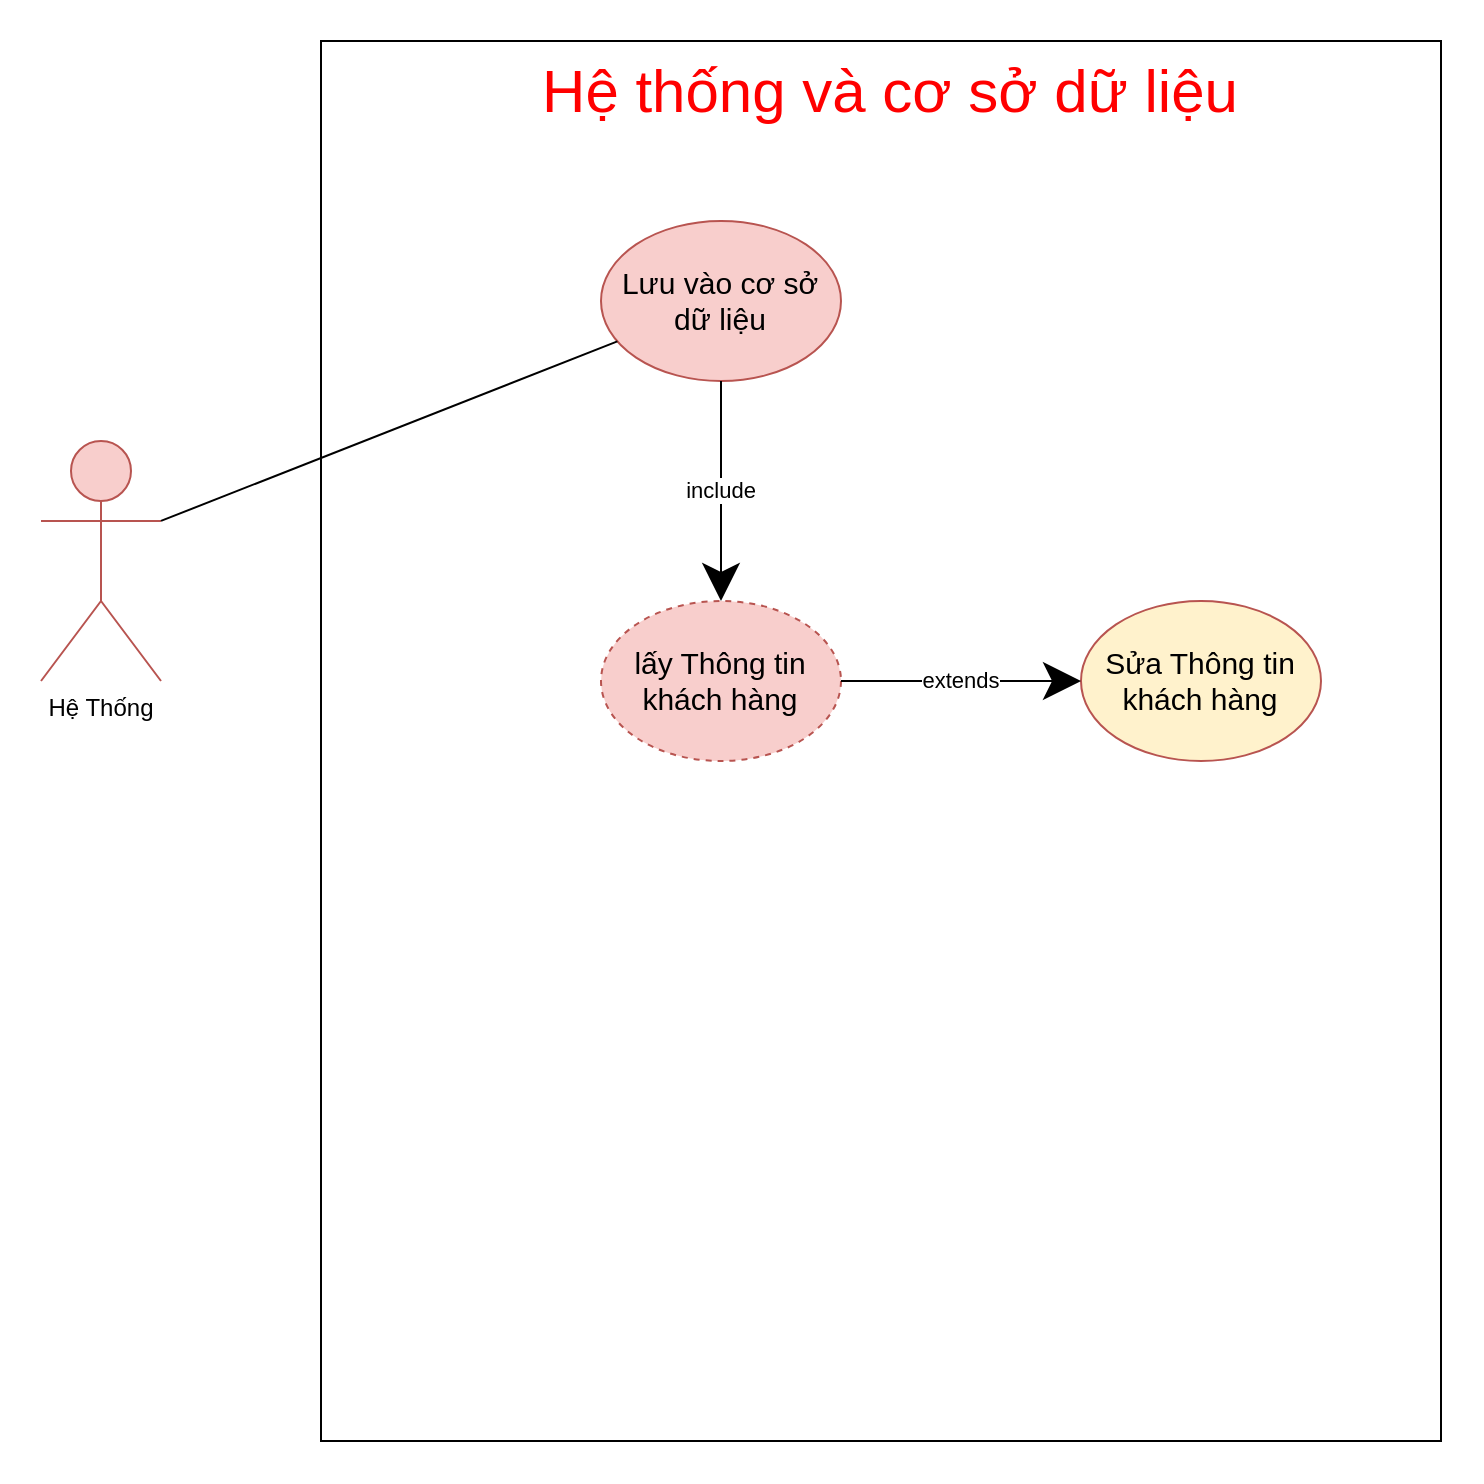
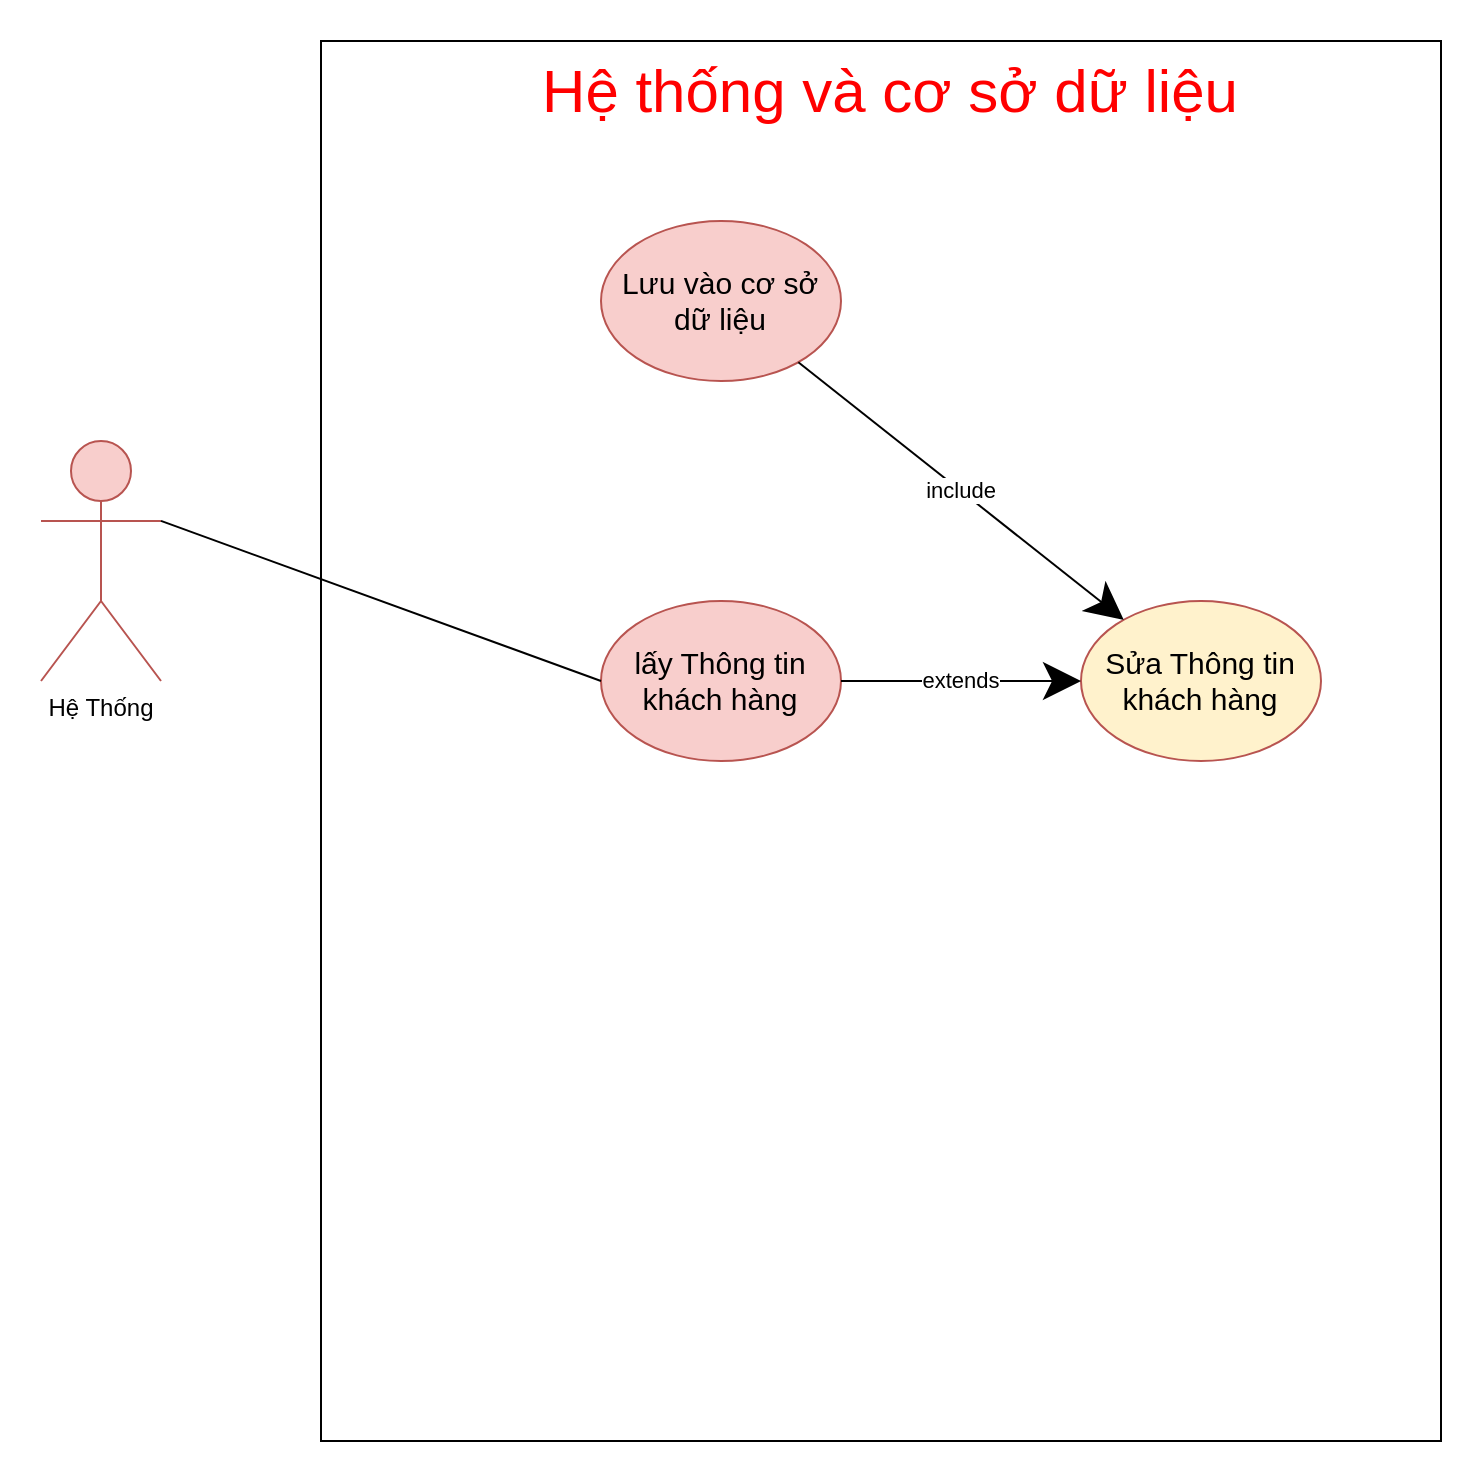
edge "Lưu vào cơ sở dữ liệu" -- "Hệ Thống": now "lấy Thông tin khách hàng" -- "Hệ Thống"
edge "Lưu vào cơ sở dữ liệu" -> "lấy Thông tin khách hàng": now "Lưu vào cơ sở dữ liệu" -> "Sửa Thông tin khách hàng"
node "lấy Thông tin khách hàng": style dashed -> solid
